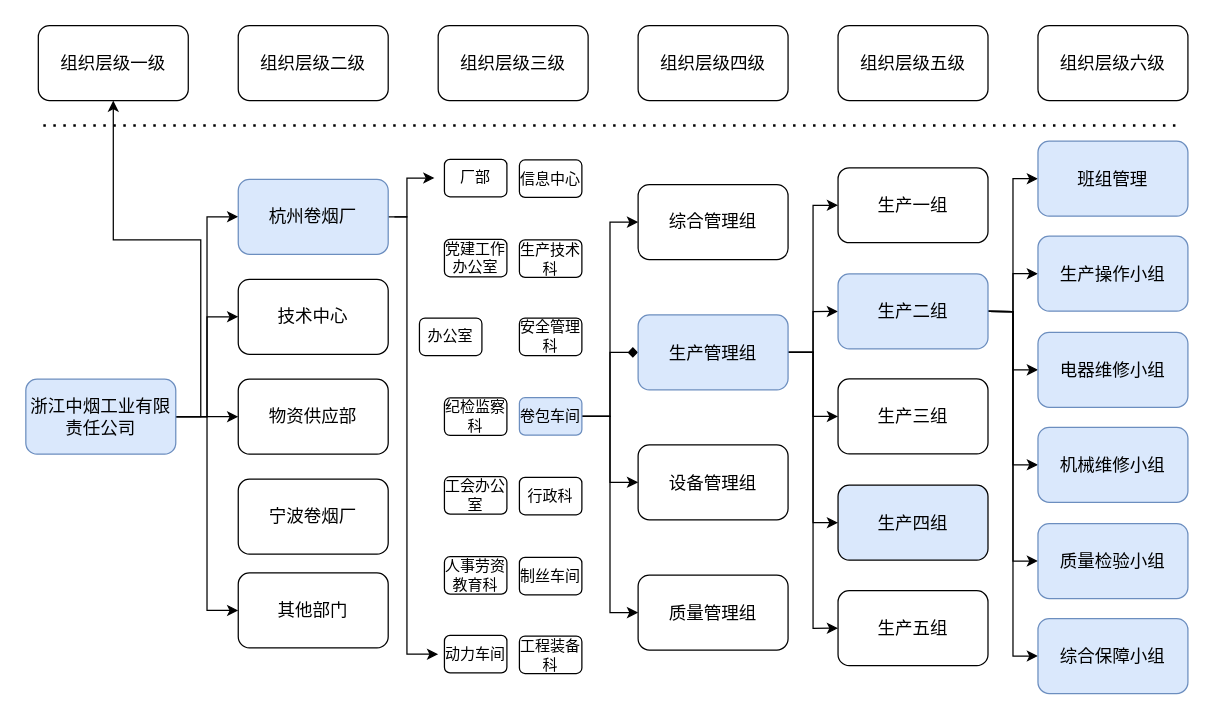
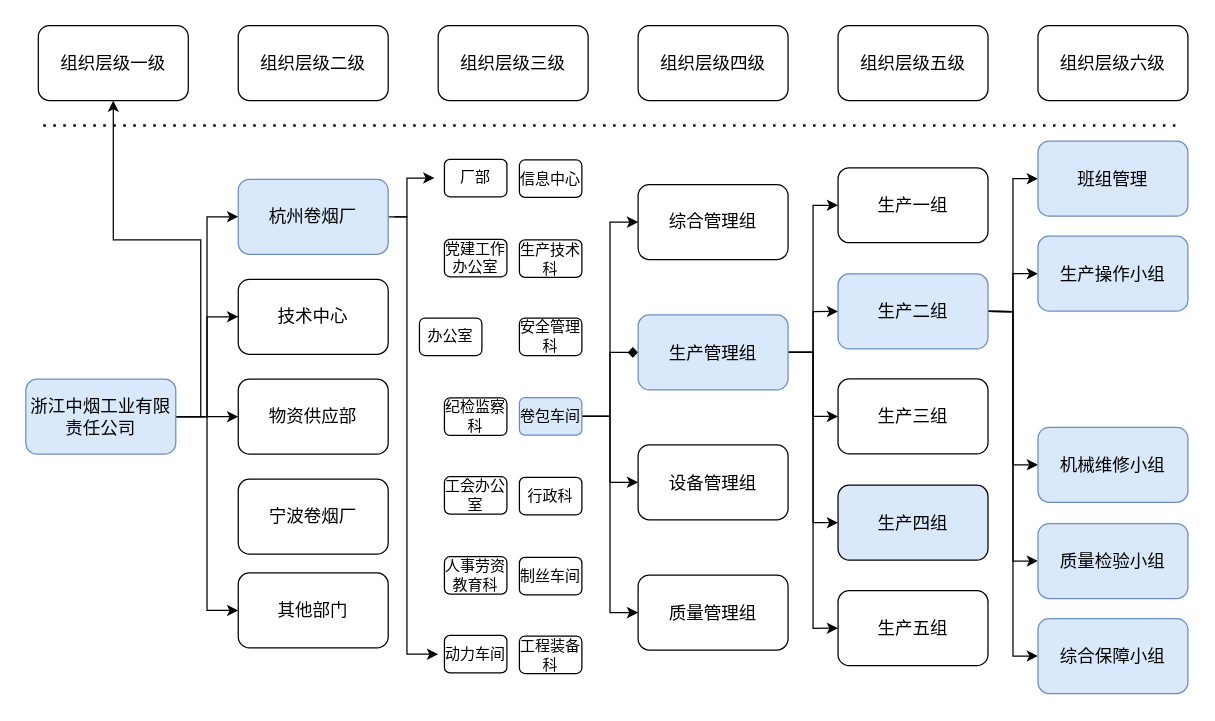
edge "生产二组" -> "电器维修小组": removed
node "电器维修小组": removed
